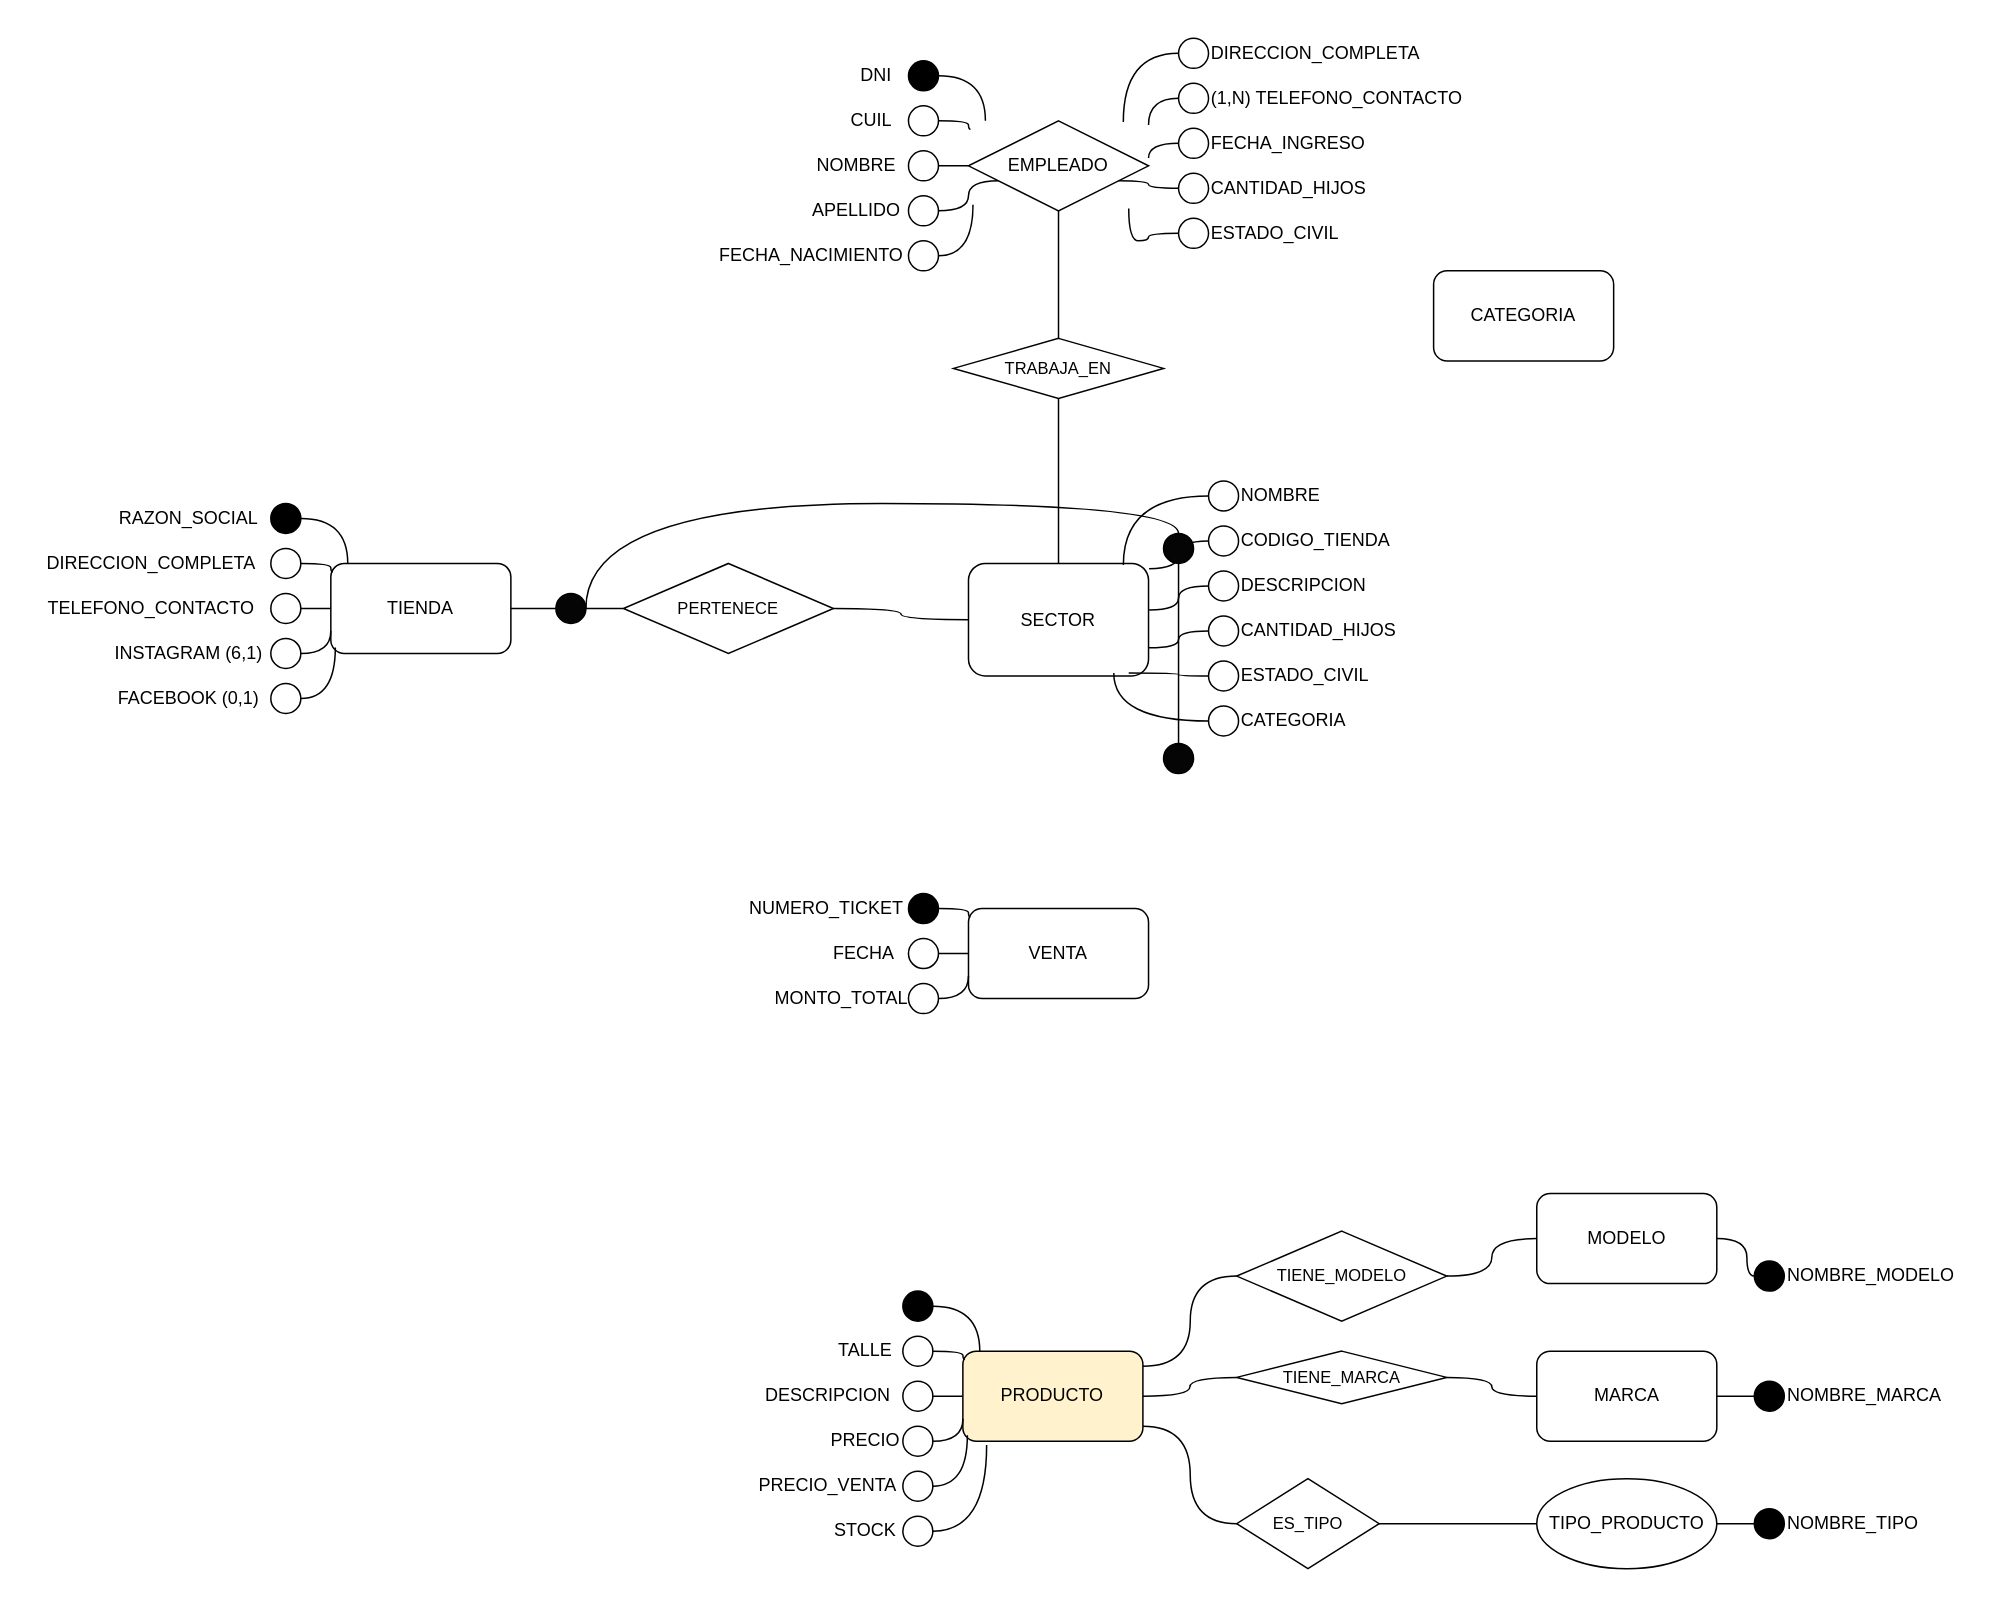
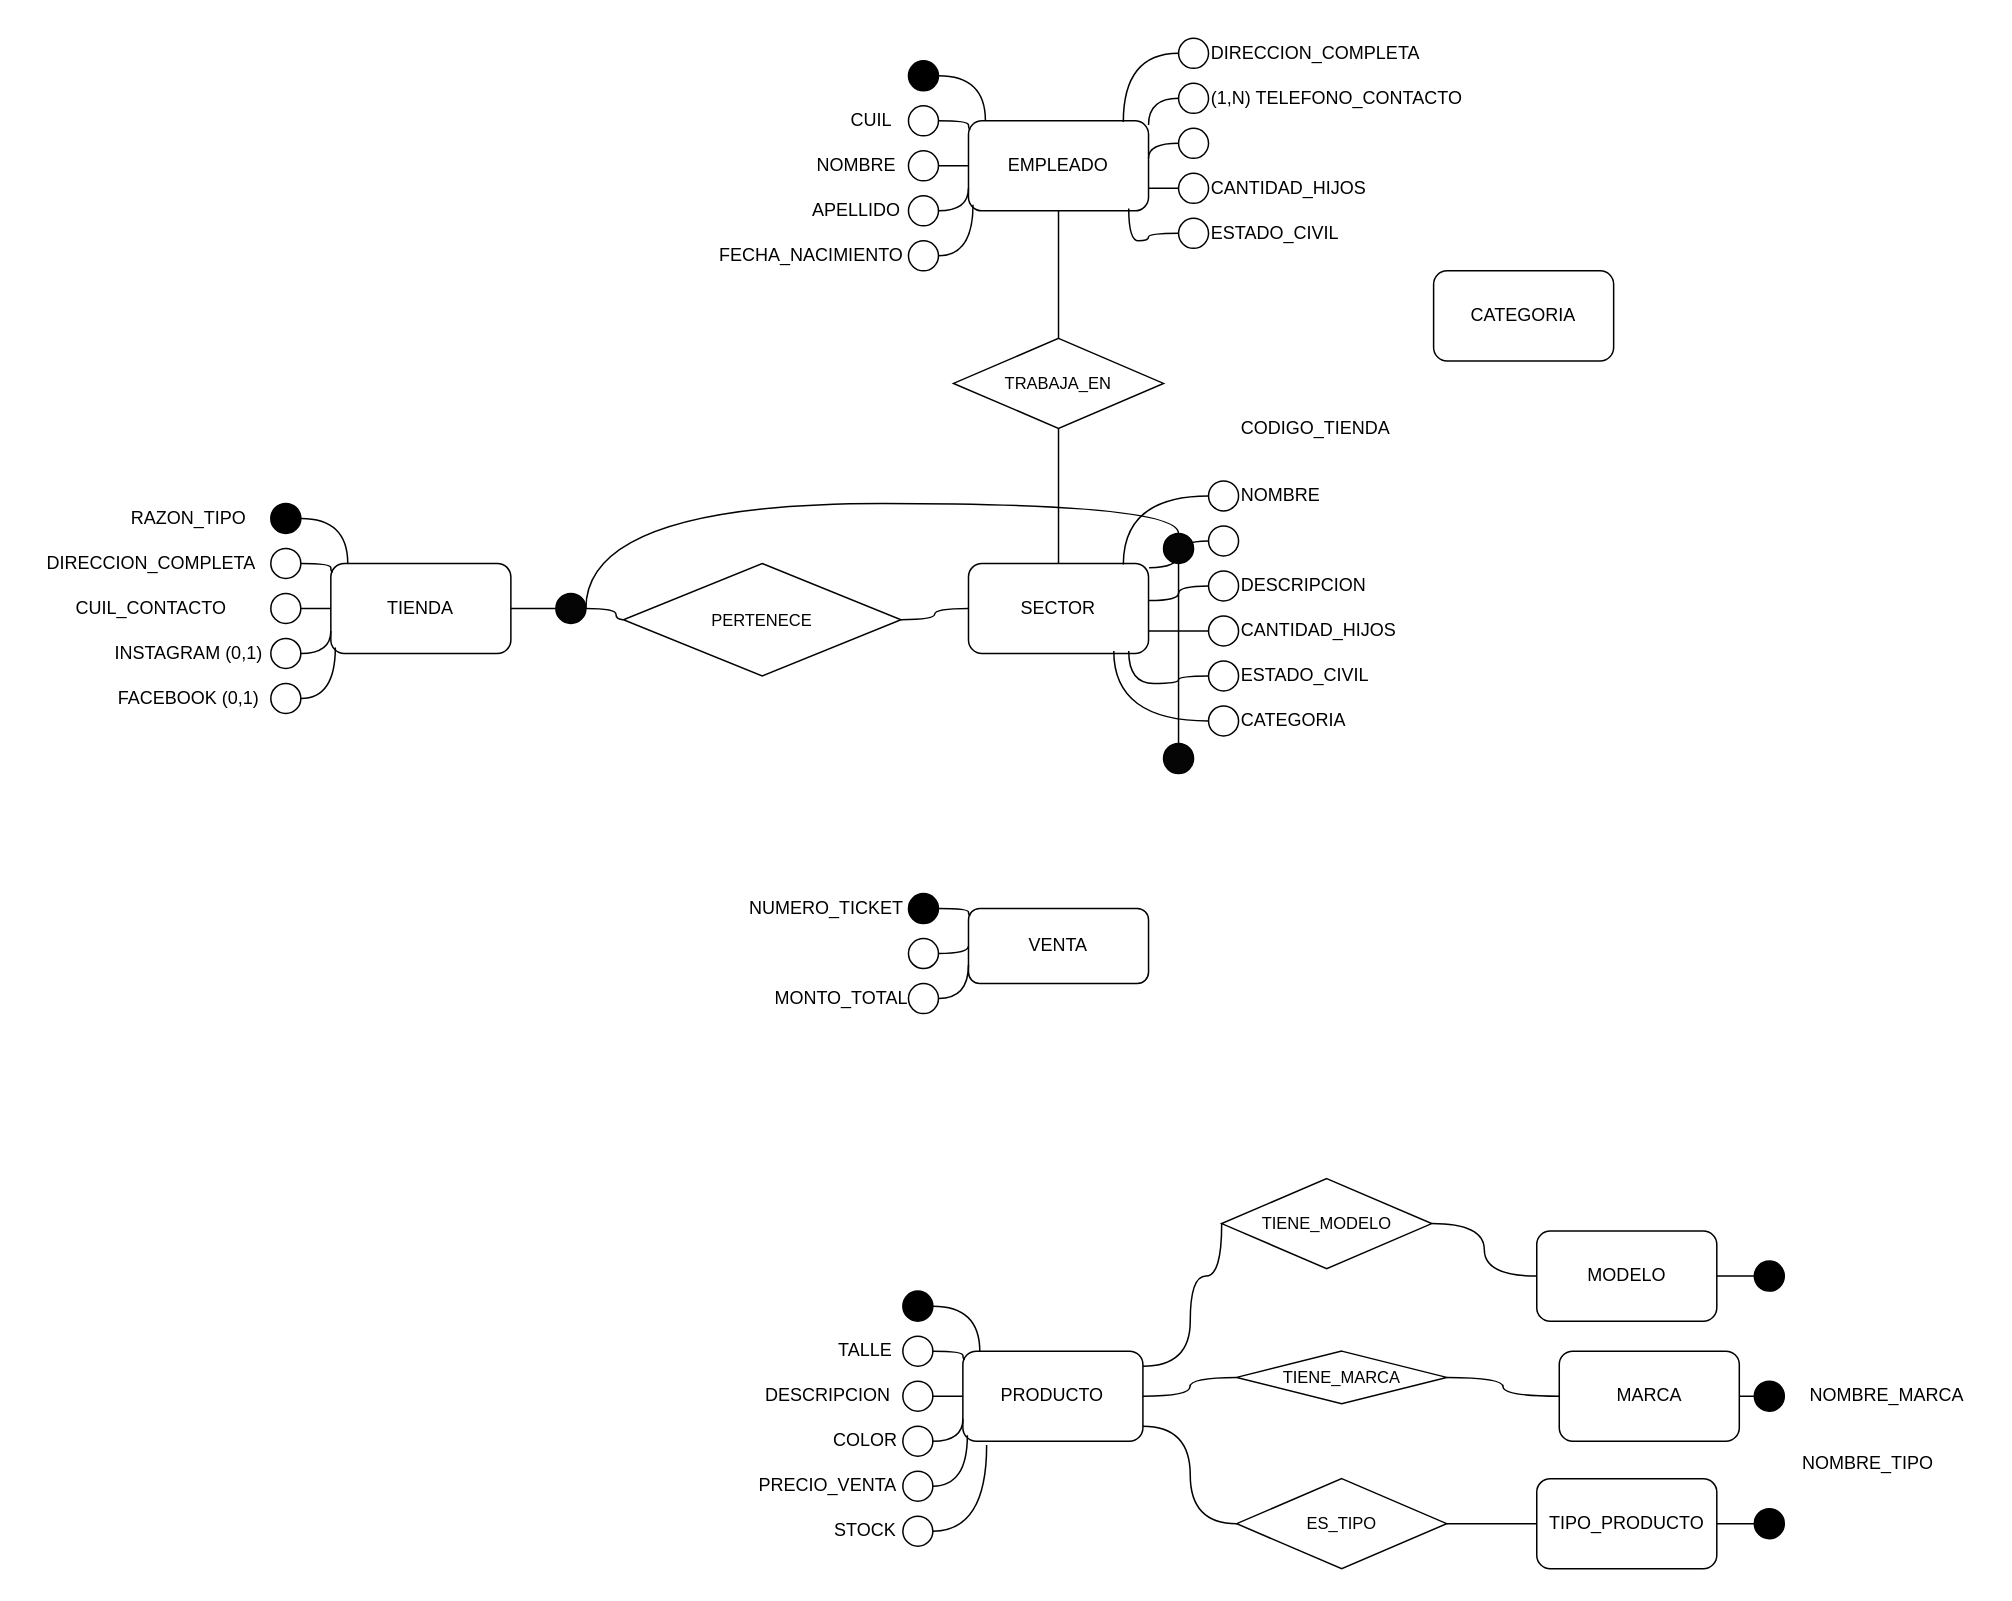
node "DNI": removed
node "FECHA_INGRESO": removed
node "EMPLEADO": shape diamond -> rounded rectangle
node "TRABAJA_EN": size 210x60 -> 210x90
node "RAZON_SOCIAL": label "RAZON_SOCIAL" -> "RAZON_TIPO"
node "CODIGO_TIENDA": moved (1328, 541) -> (1328, 428)
node "TELEFONO_CONTACTO": label "TELEFONO_CONTACTO" -> "CUIL_CONTACTO"
node "PERTENECE": size 210x90 -> 278x113
node "SECTOR": size 180x113 -> 180x90
node "INSTAGRAM (6,1)": label "INSTAGRAM (6,1)" -> "INSTAGRAM (0,1)"
node "FECHA": removed
node "VENTA": size 180x90 -> 180x75
node "MODELO": moved (1626, 1238) -> (1626, 1276)
node "TIENE_MODELO": moved (1341, 1276) -> (1326, 1223)
node "NOMBRE_MODELO": removed
node "PRODUCTO": fillcolor #fff2cc -> #ffffff
node "MARCA": moved (1626, 1396) -> (1649, 1396)
node "NOMBRE_MARCA": moved (1874, 1396) -> (1896, 1396)
node "PRECIO": label "PRECIO" -> "COLOR"
node "ES_TIPO": size 143x90 -> 210x90
node "TIPO_PRODUCTO": shape ellipse -> rounded rectangle
node "NOMBRE_TIPO": moved (1866, 1523) -> (1881, 1463)
